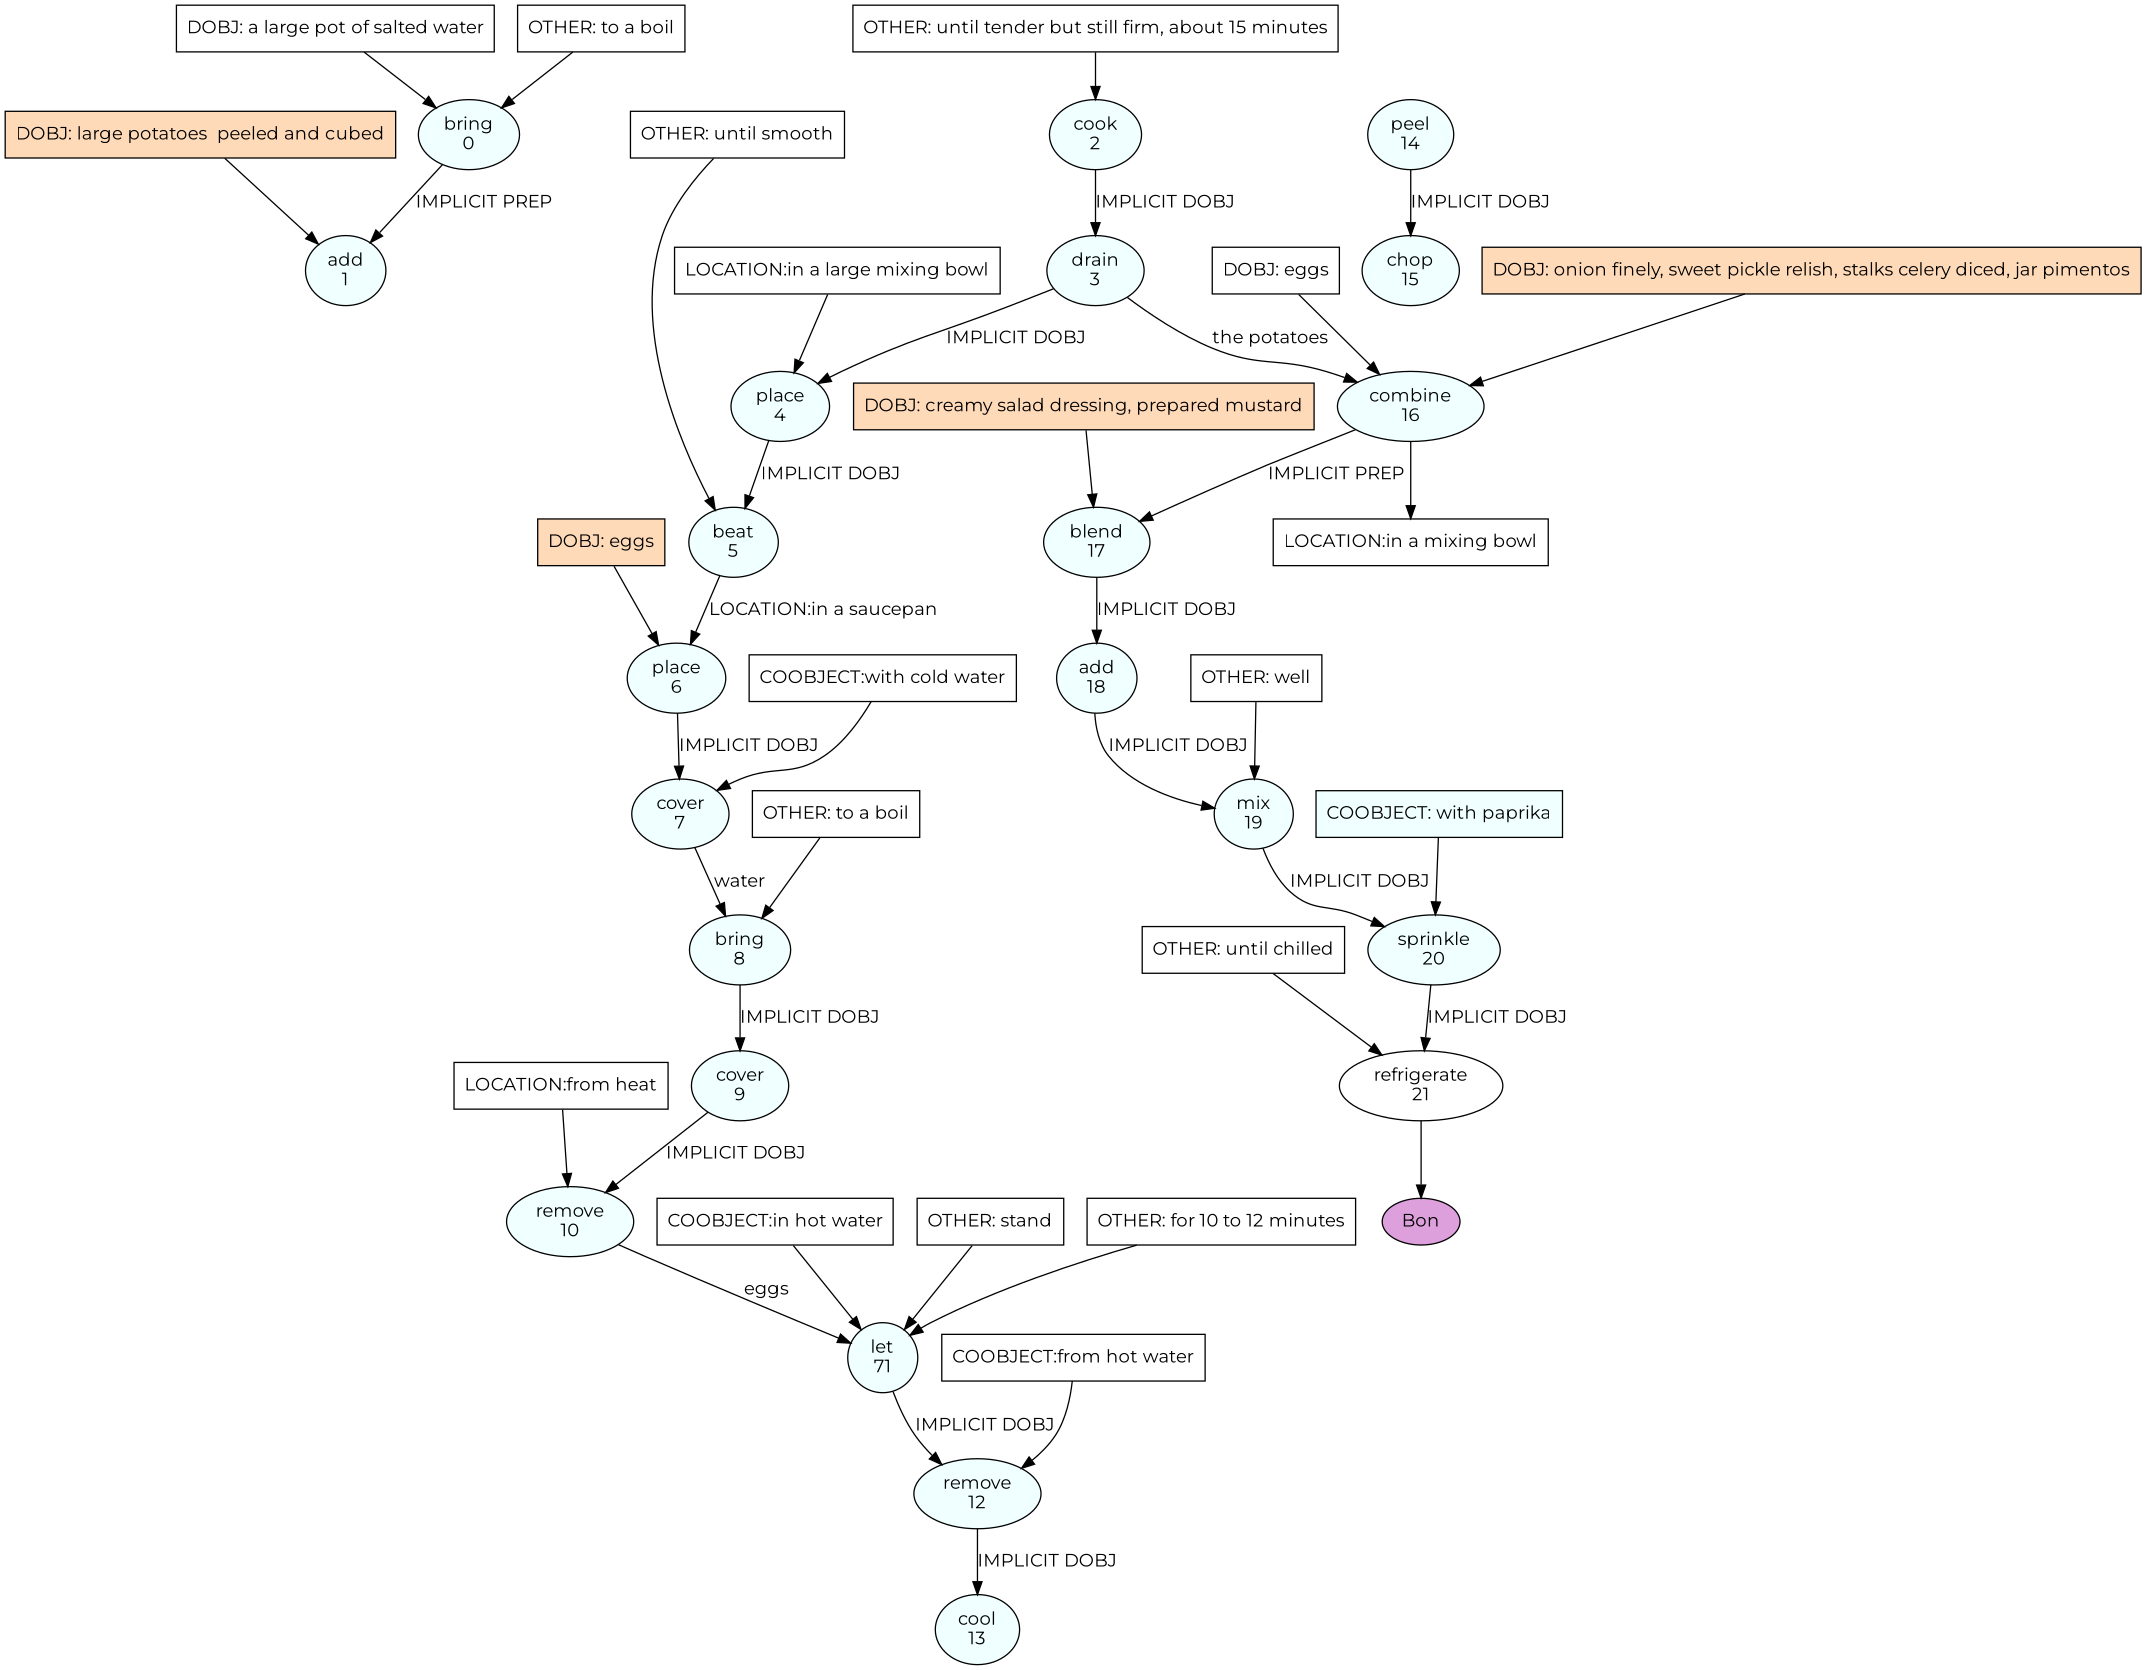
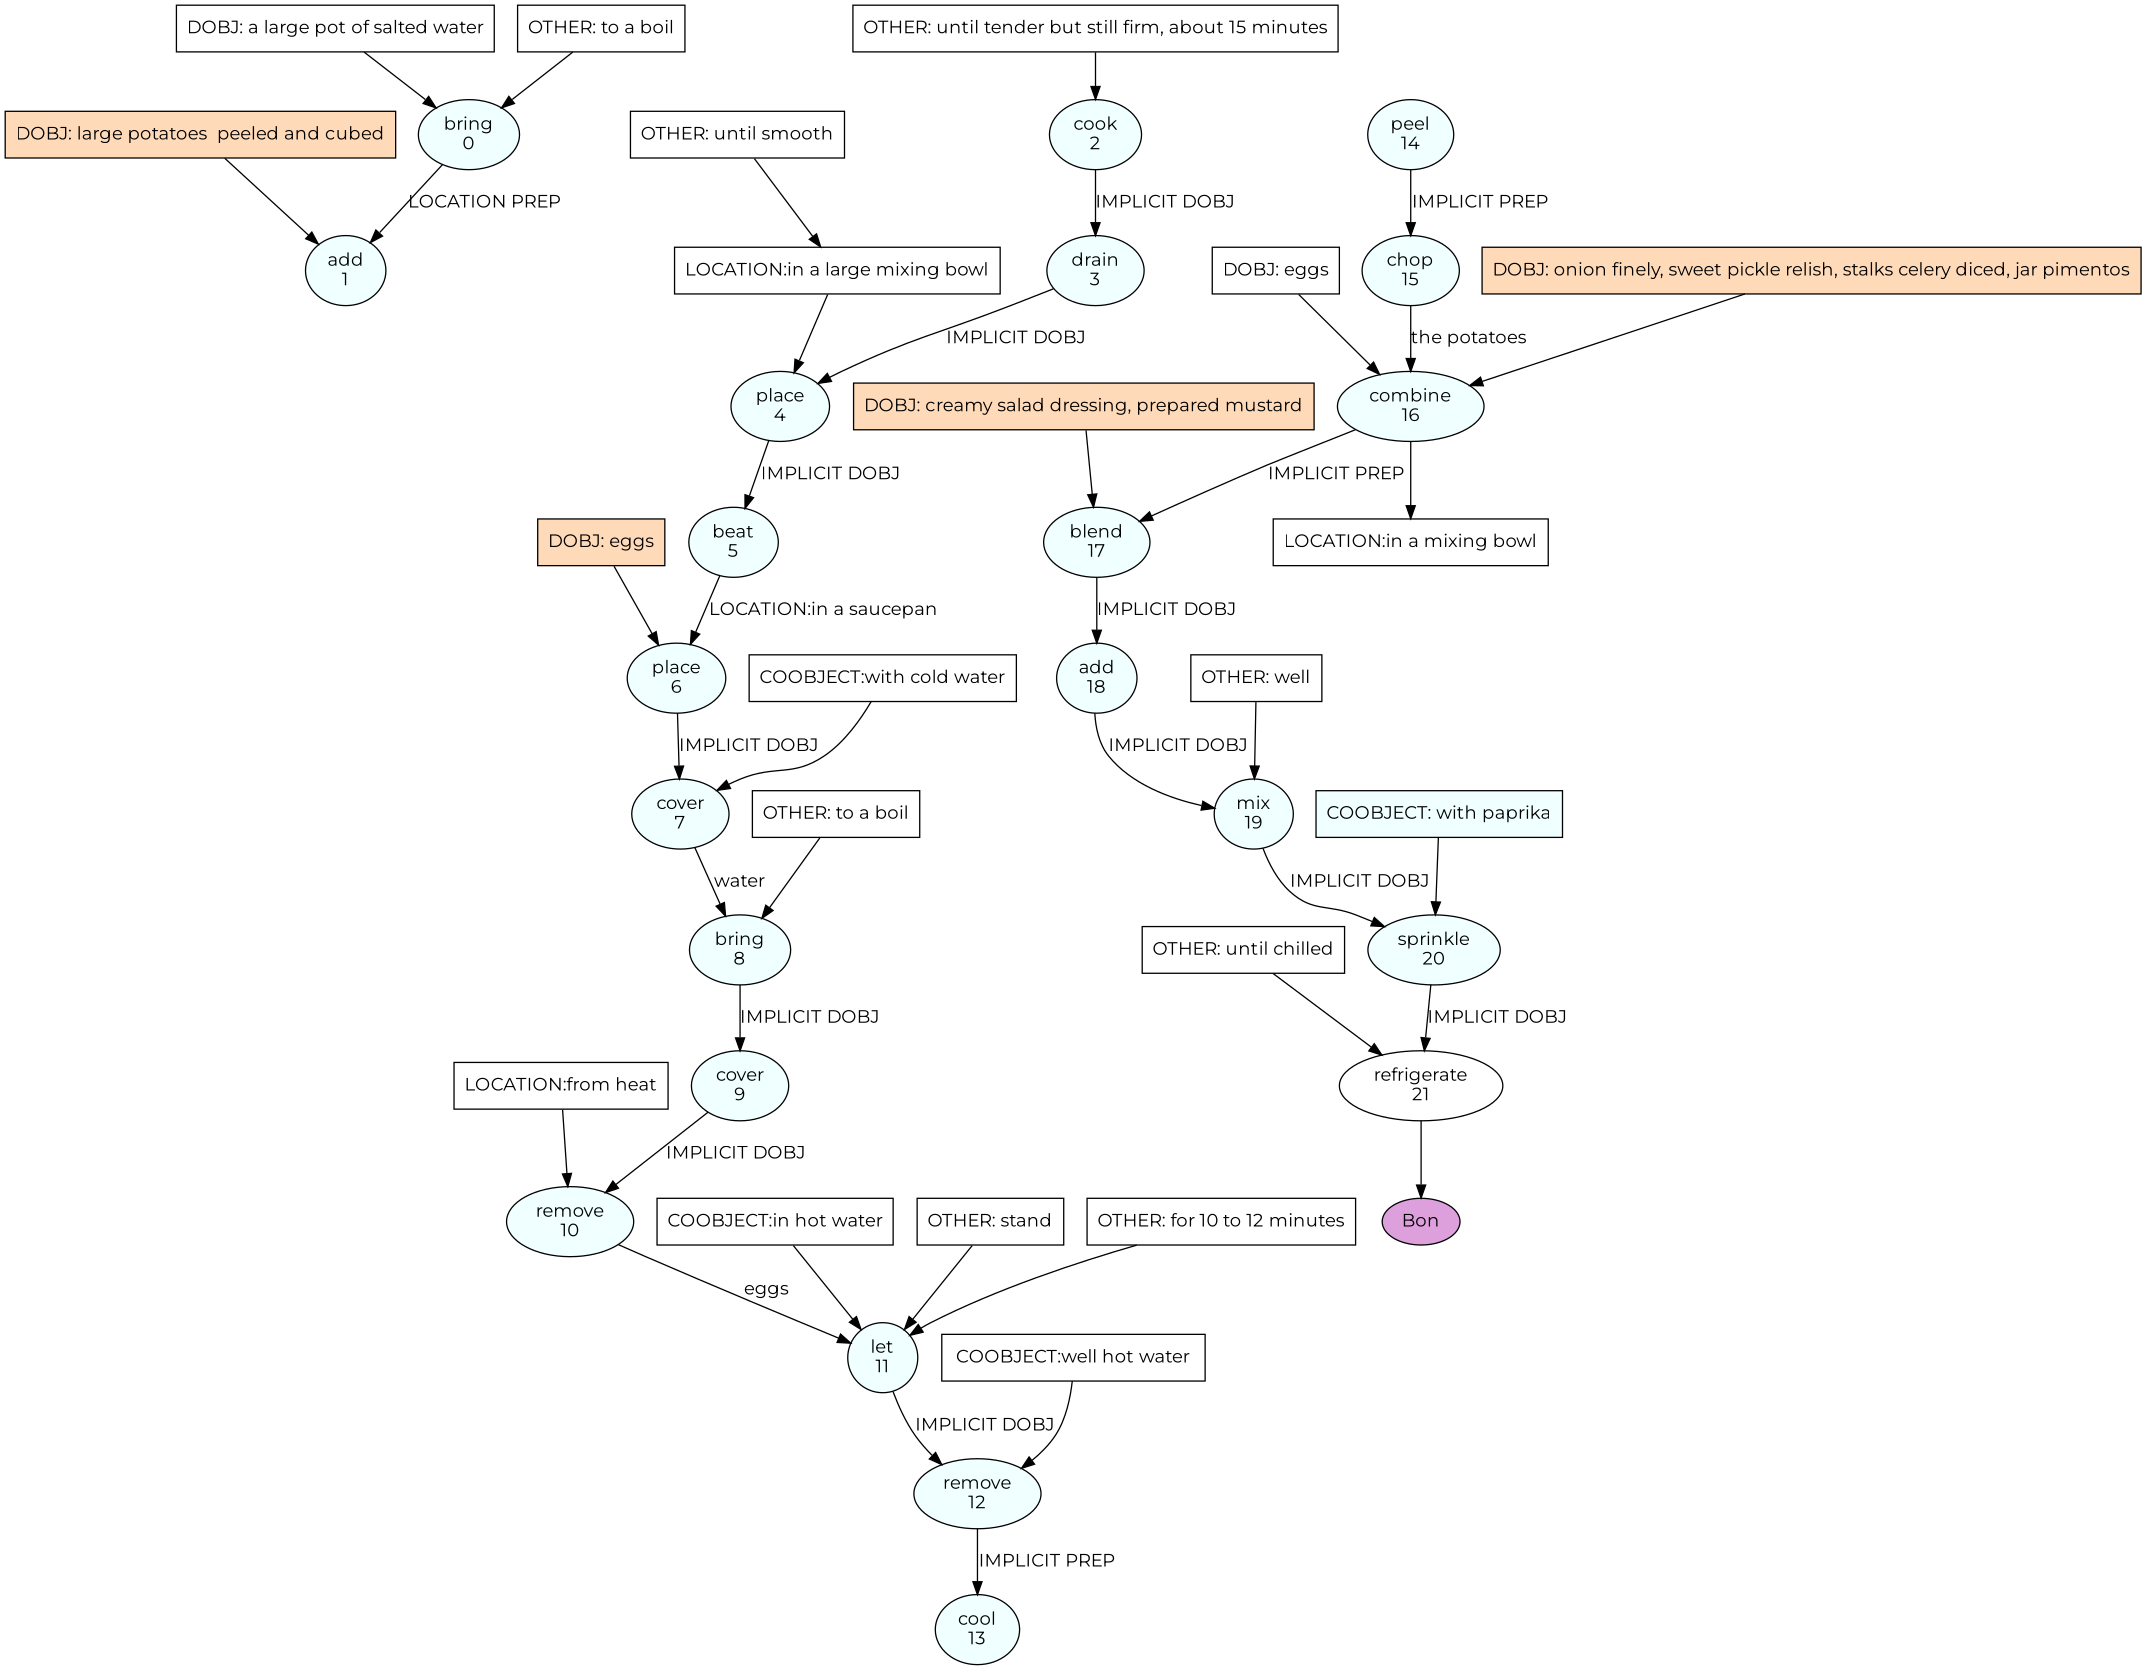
edge "bring 0" -> "add 1": label "IMPLICIT PREP" -> "LOCATION PREP"
edge "peel 14" -> "chop 15": label "IMPLICIT DOBJ" -> "IMPLICIT PREP"
edge "OTHER: until smooth" -> "beat 5": now "OTHER: until smooth" -> "LOCATION:in a large mixing bowl"
edge "drain 3" -> "combine 16": now "chop 15" -> "combine 16"
node "let 71": label "let 71" -> "let 11"
node "COOBJECT:from hot water": label "COOBJECT:from hot water" -> "COOBJECT:well hot water"
edge "remove 12" -> "cool 13": label "IMPLICIT DOBJ" -> "IMPLICIT PREP"
